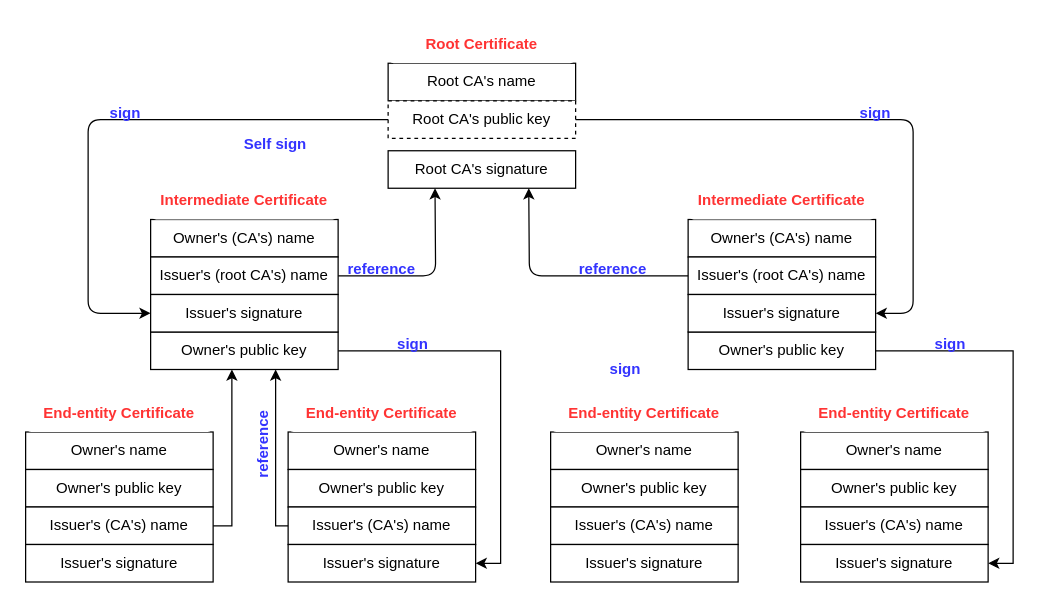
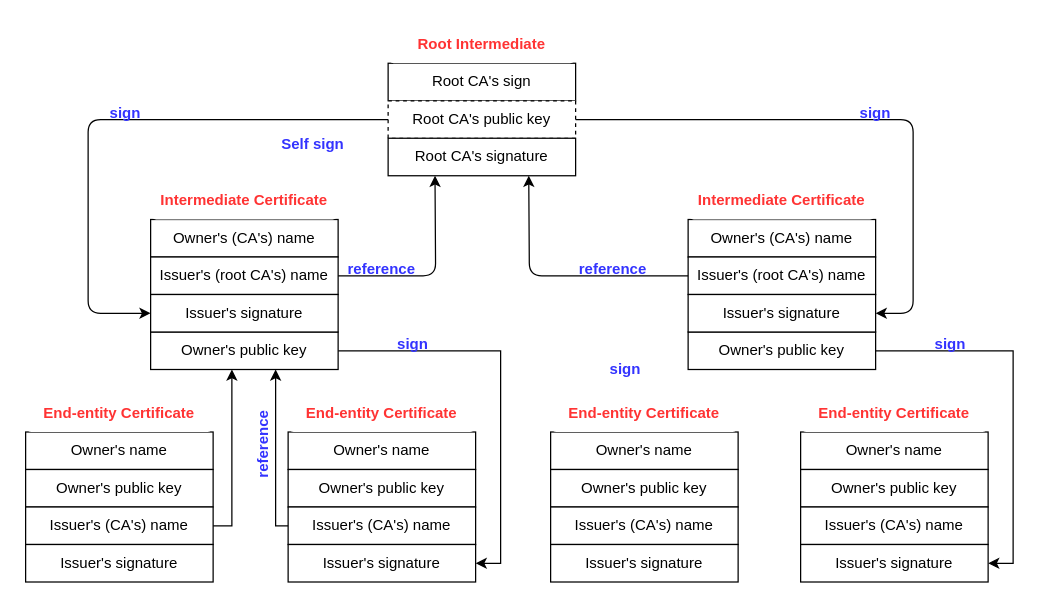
node "Root Certificate": label "Root Certificate" -> "Root Intermediate"
node "Root CA's name": label "Root CA's name" -> "Root CA's sign"
node "Self sign": moved (276, 144) -> (313, 144)
node "Root CA's signature": moved (482, 169) -> (482, 157)
